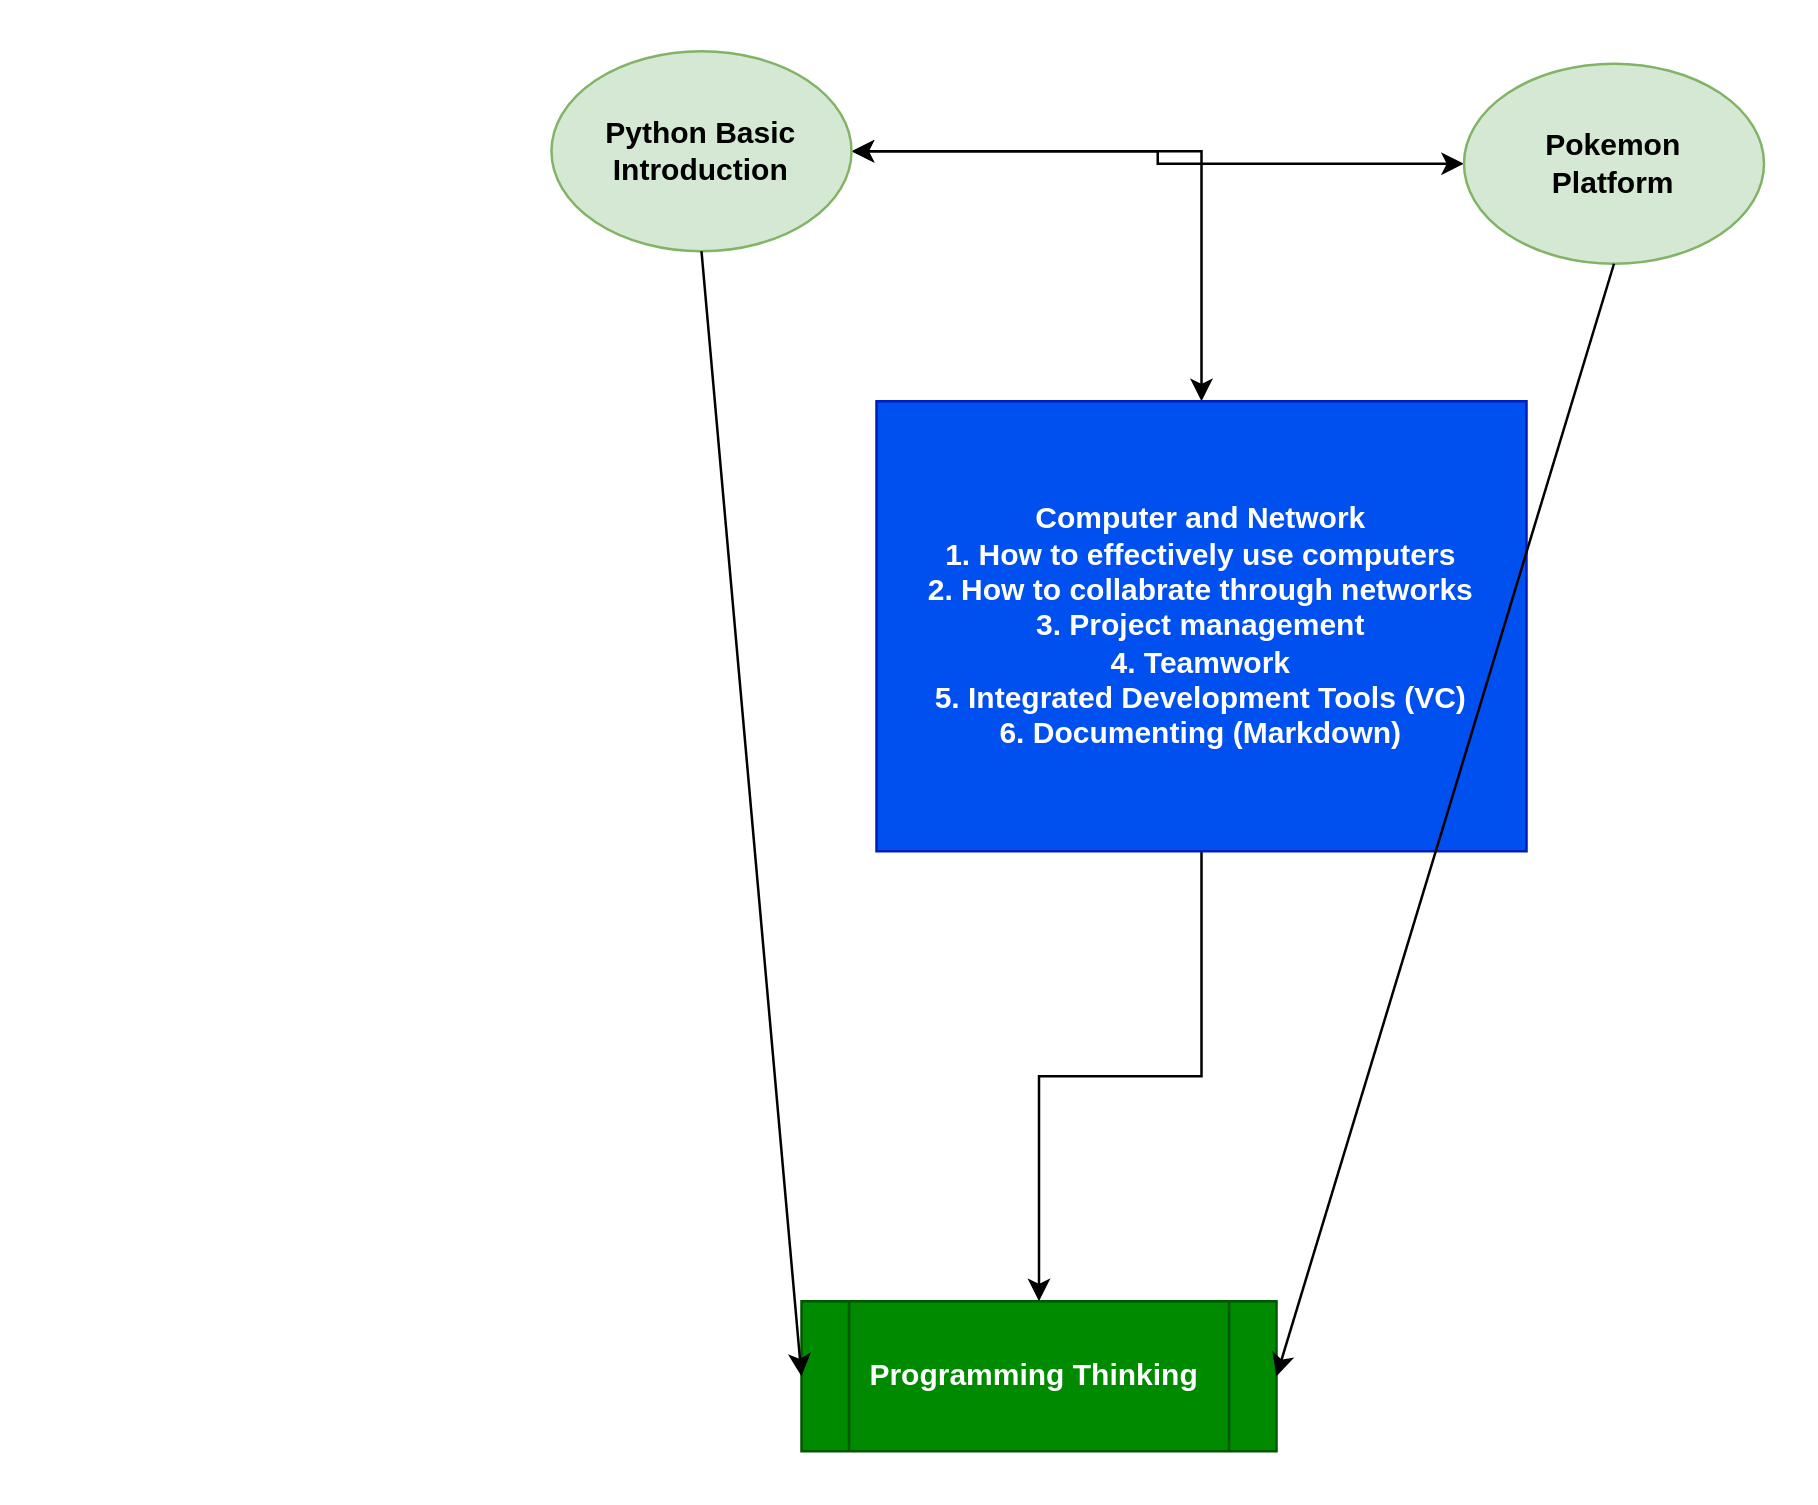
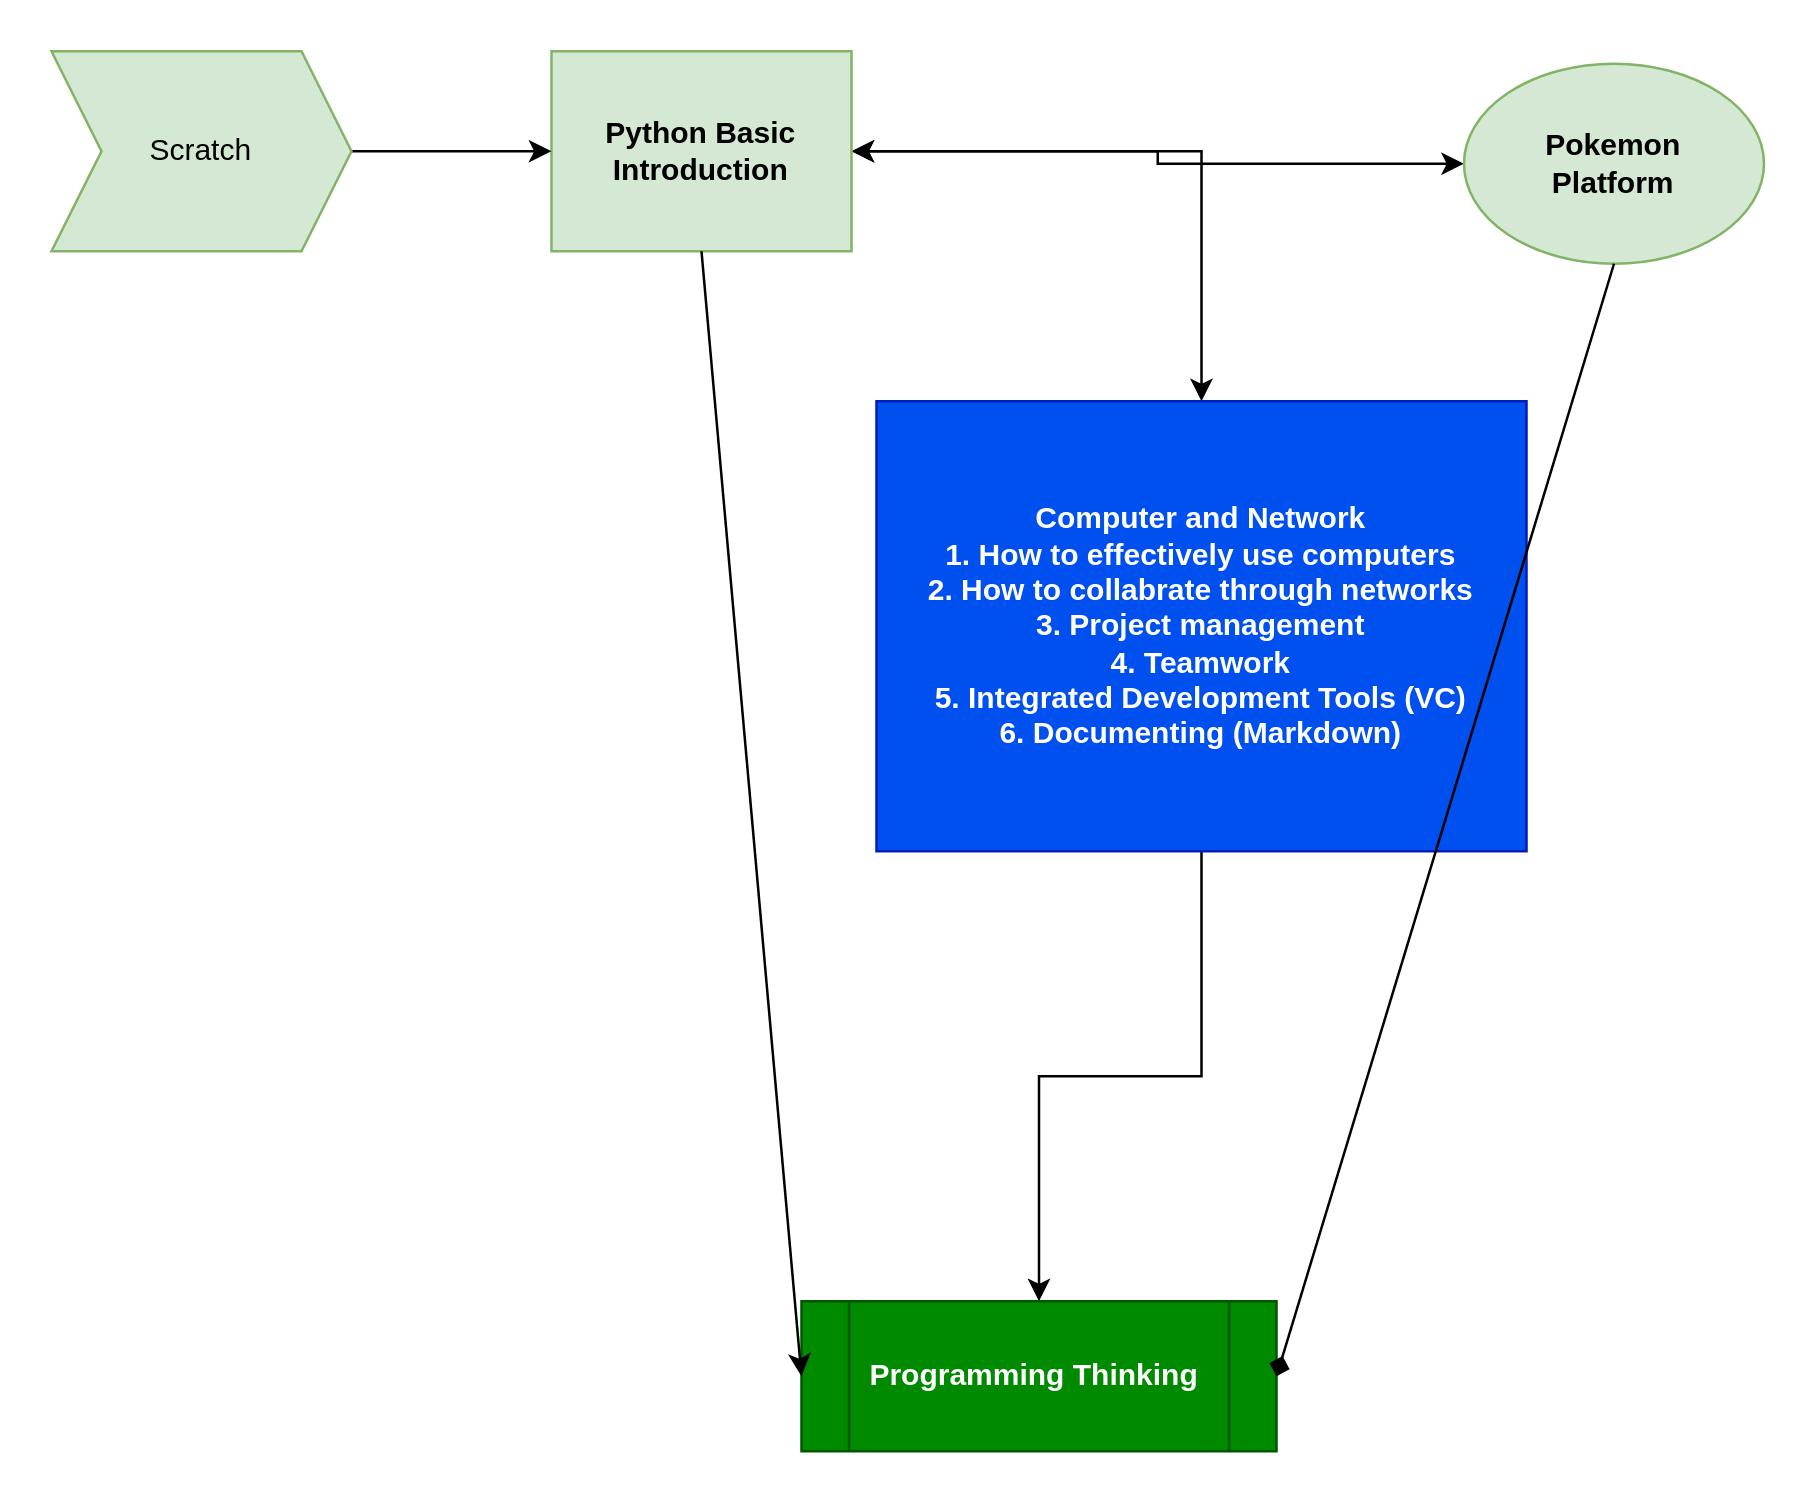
node "Scratch": added
edge "Scratch" -> "Python Basic Introduction": added
node "Python Basic Introduction": shape ellipse -> rectangle
edge "Pokemon Platform" -> "Programming Thinking": arrowhead classic -> diamond
